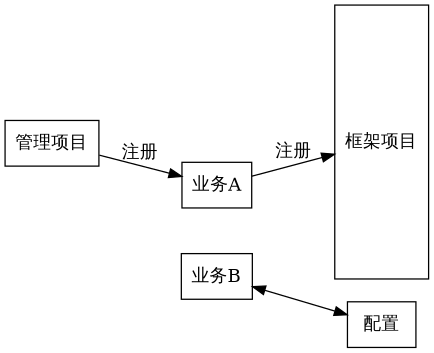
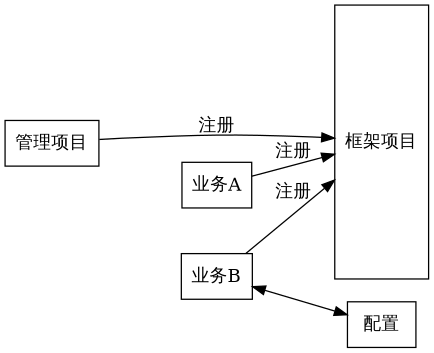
edge "管理项目" -> "业务A": now "管理项目" -> "框架项目"
edge "业务B" -> "框架项目": added, label "注册"
